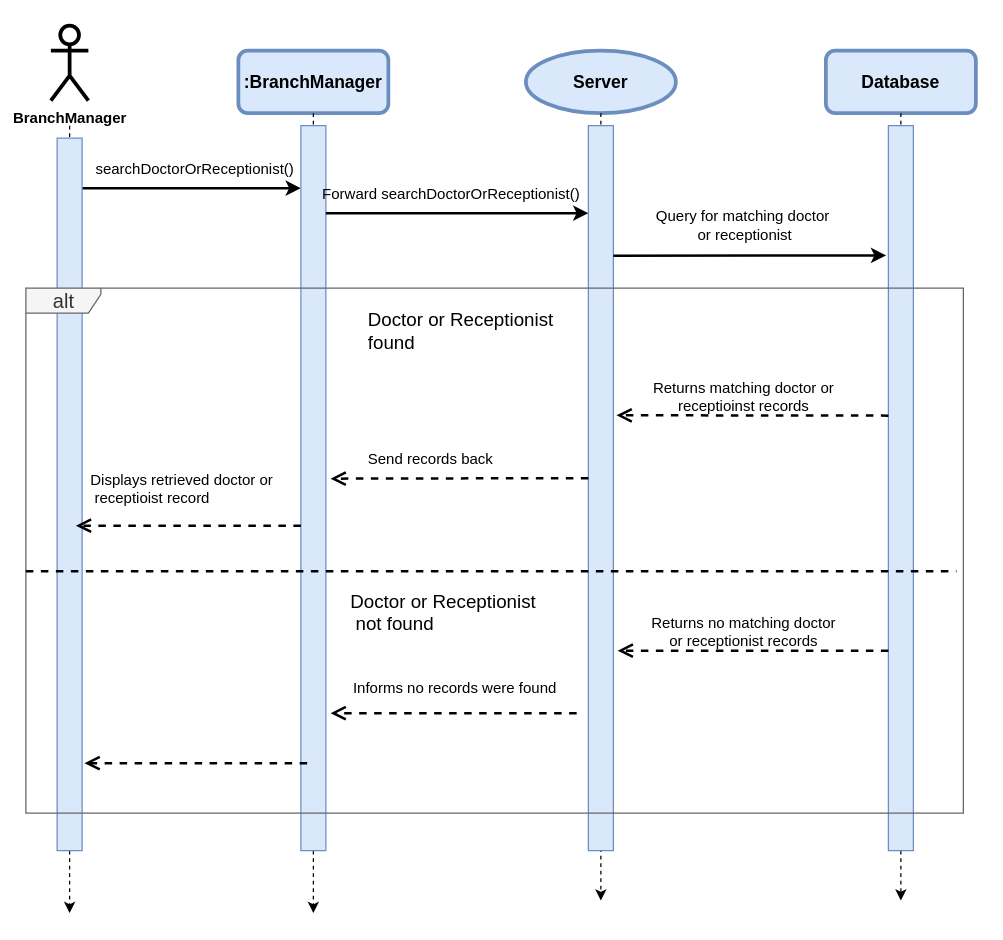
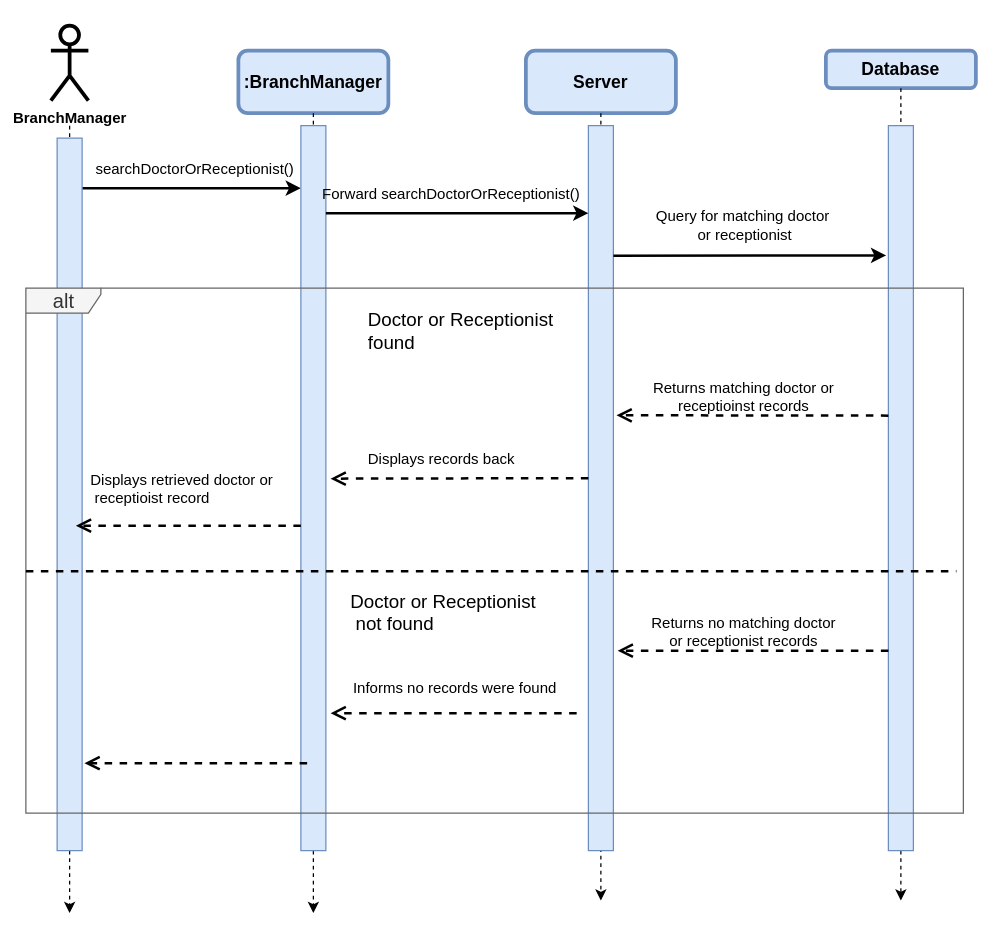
node "Server": shape ellipse -> rounded rectangle
node "Database": size 150x63 -> 150x38
node "Send records back": label "Send records back" -> "Displays records back"
